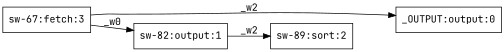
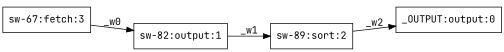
edge "sw-67:fetch:3" -> "_OUTPUT:output:0": now "sw-89:sort:2" -> "_OUTPUT:output:0"
edge "sw-82:output:1" -> "sw-89:sort:2": label "_w2" -> "_w1"
